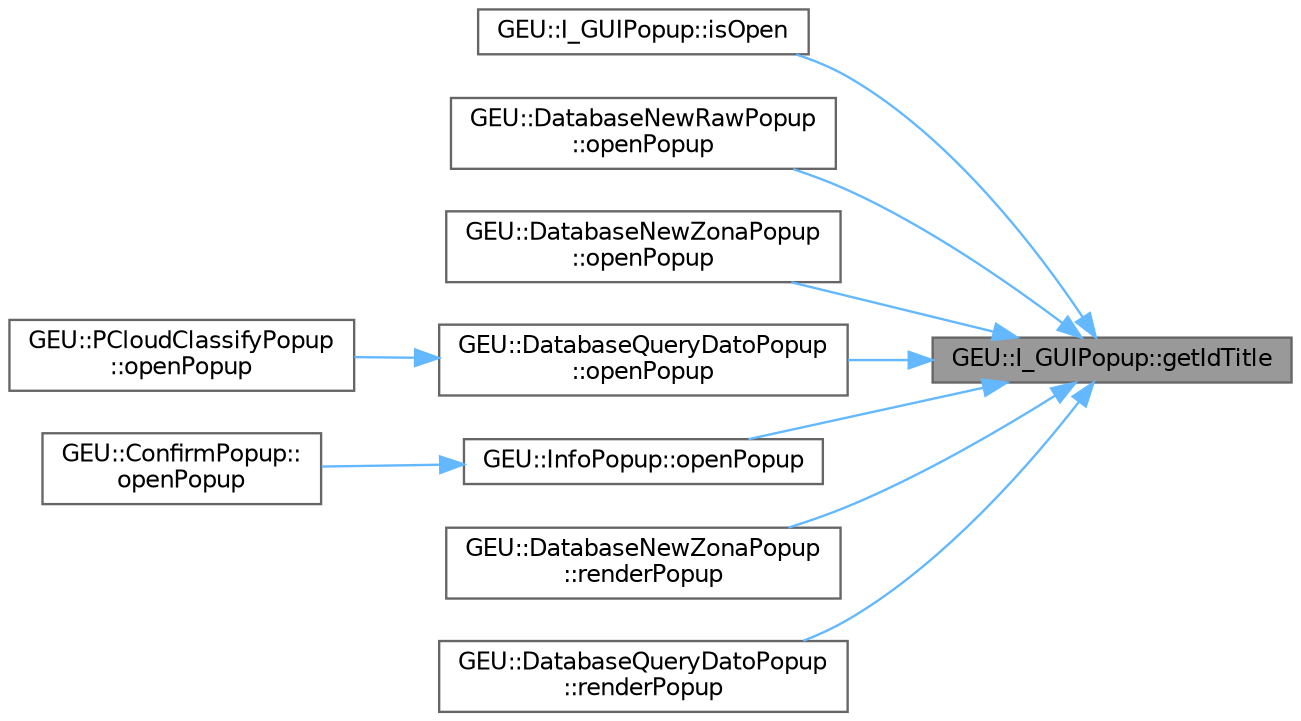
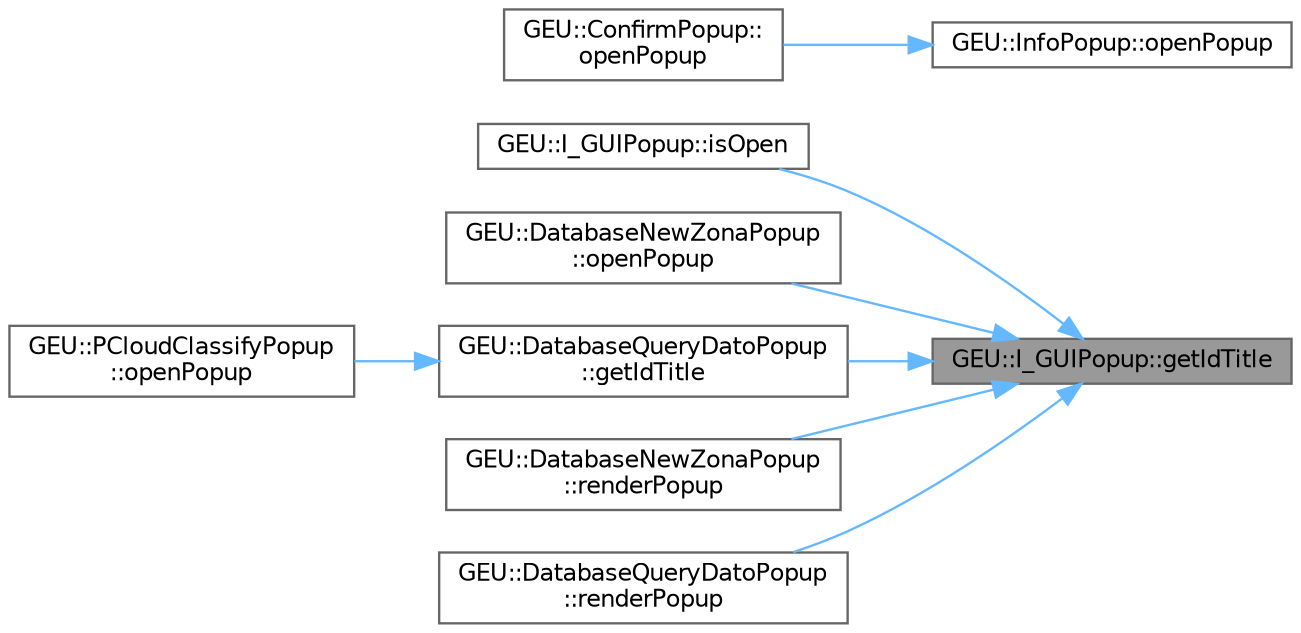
node "GEU::DatabaseNewRawPopup ::openPopup": removed
node "GEU::DatabaseQueryDatoPopup ::openPopup": label "GEU::DatabaseQueryDatoPopup ::openPopup" -> "GEU::DatabaseQueryDatoPopup ::getIdTitle"
edge "GEU::InfoPopup::openPopup" -> "GEU::I_GUIPopup::getIdTitle": removed
